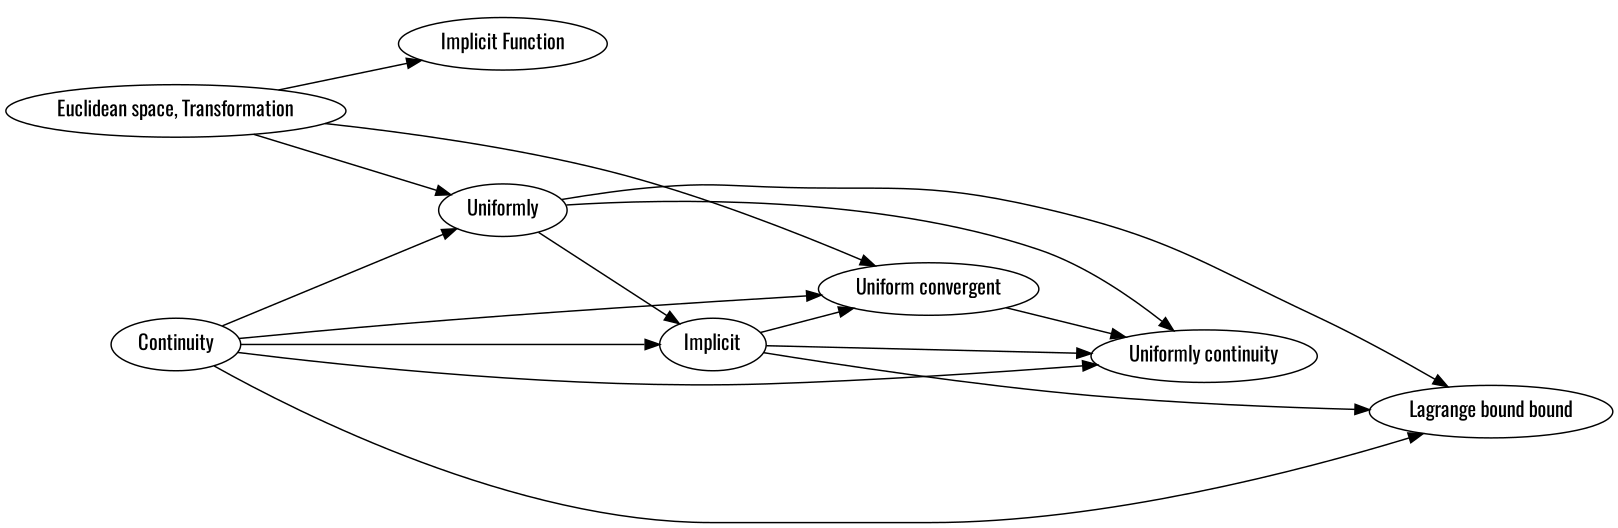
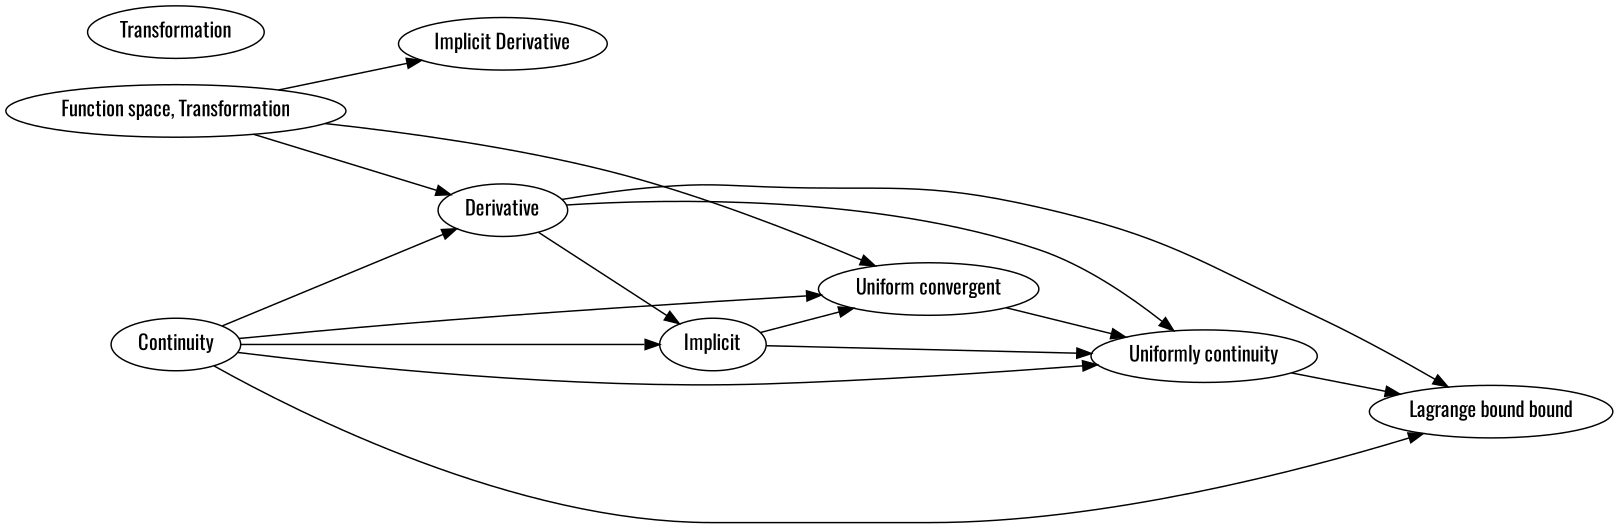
node "Transformation": added
node "Implicit Function": label "Implicit Function" -> "Implicit Derivative"
node "Euclidean space, Transformation": label "Euclidean space, Transformation" -> "Function space, Transformation"
node "Uniformly": label "Uniformly" -> "Derivative"
edge "Implicit" -> "Lagrange bound bound": now "Uniformly continuity" -> "Lagrange bound bound"
